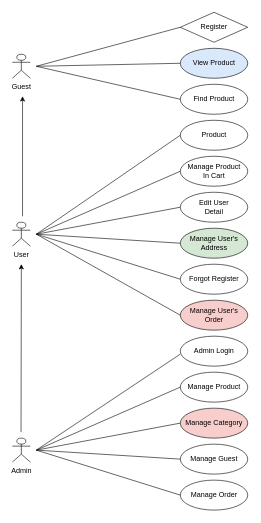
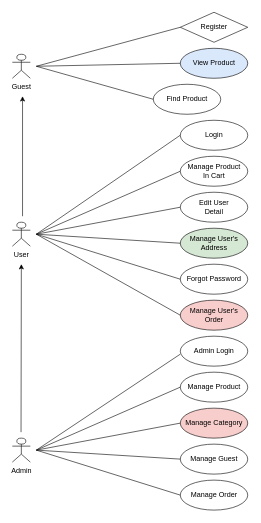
node "Find Product": moved (214, 99) -> (187, 99)
node "Product": label "Product" -> "Login"
node "Forgot Register": label "Forgot Register" -> "Forgot Password"
